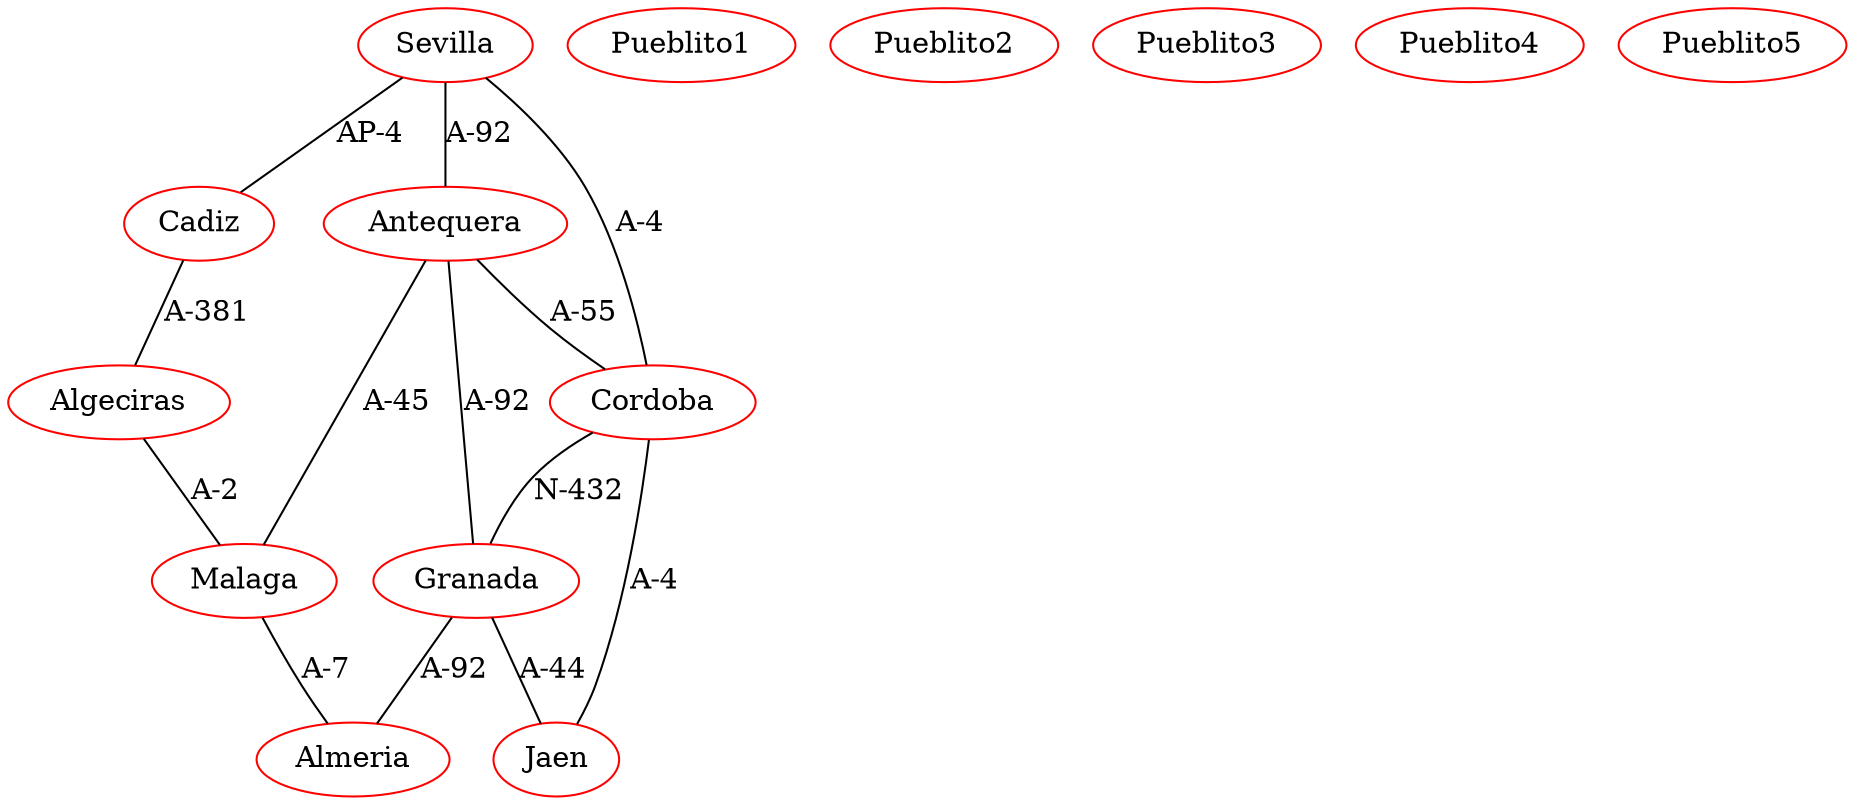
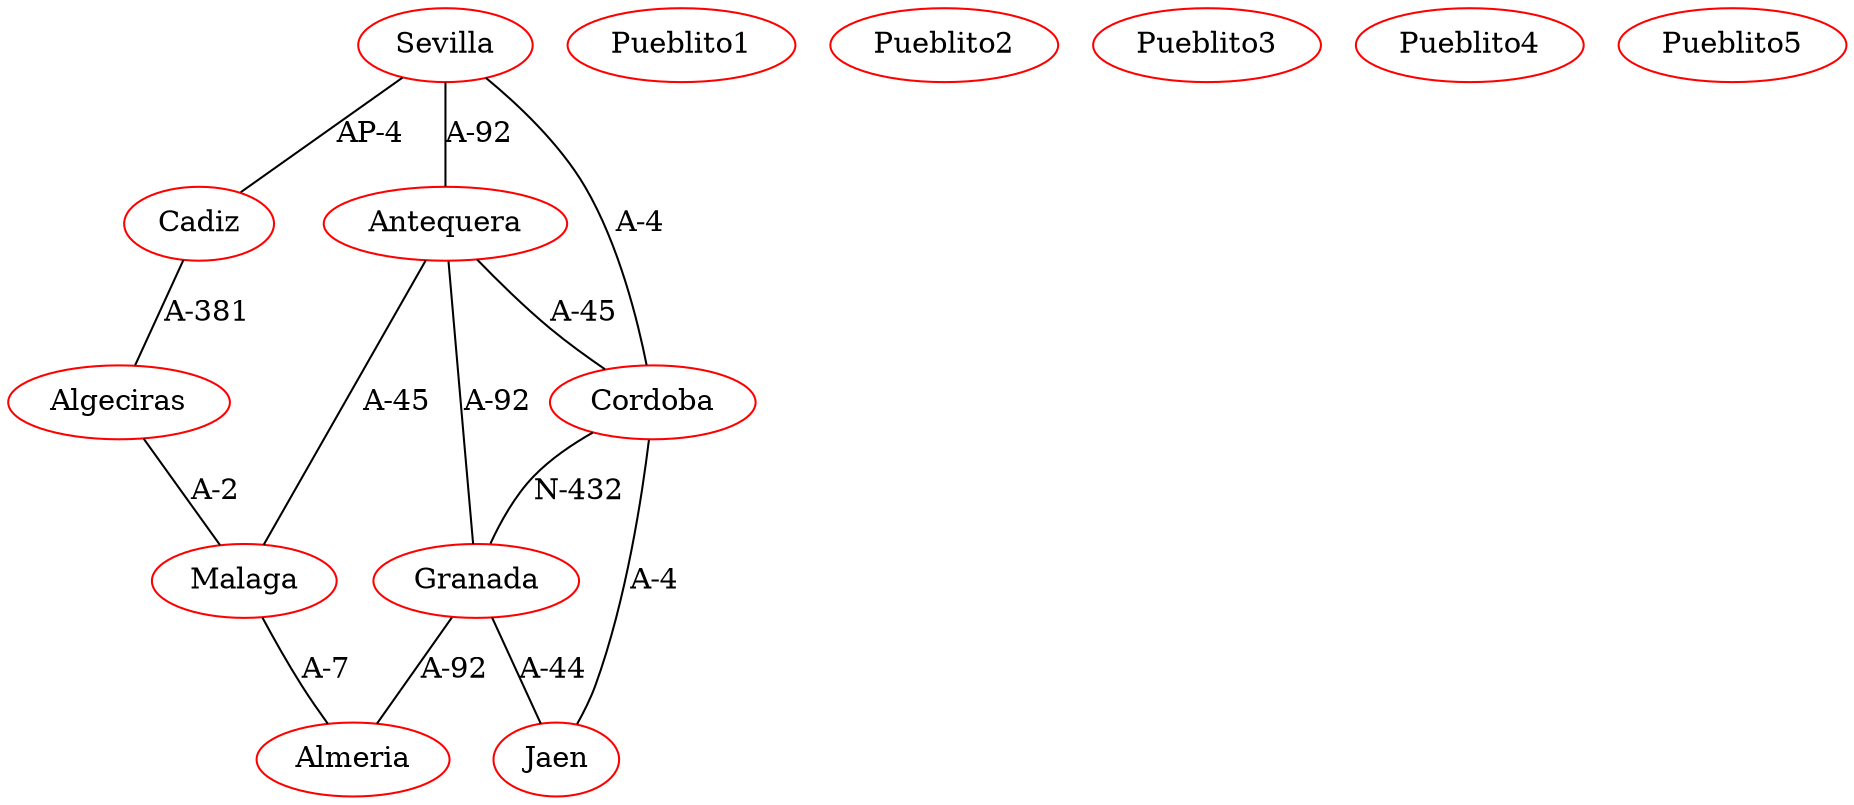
edge "Antequera" -- "Cordoba": label "A-55" -> "A-45"
